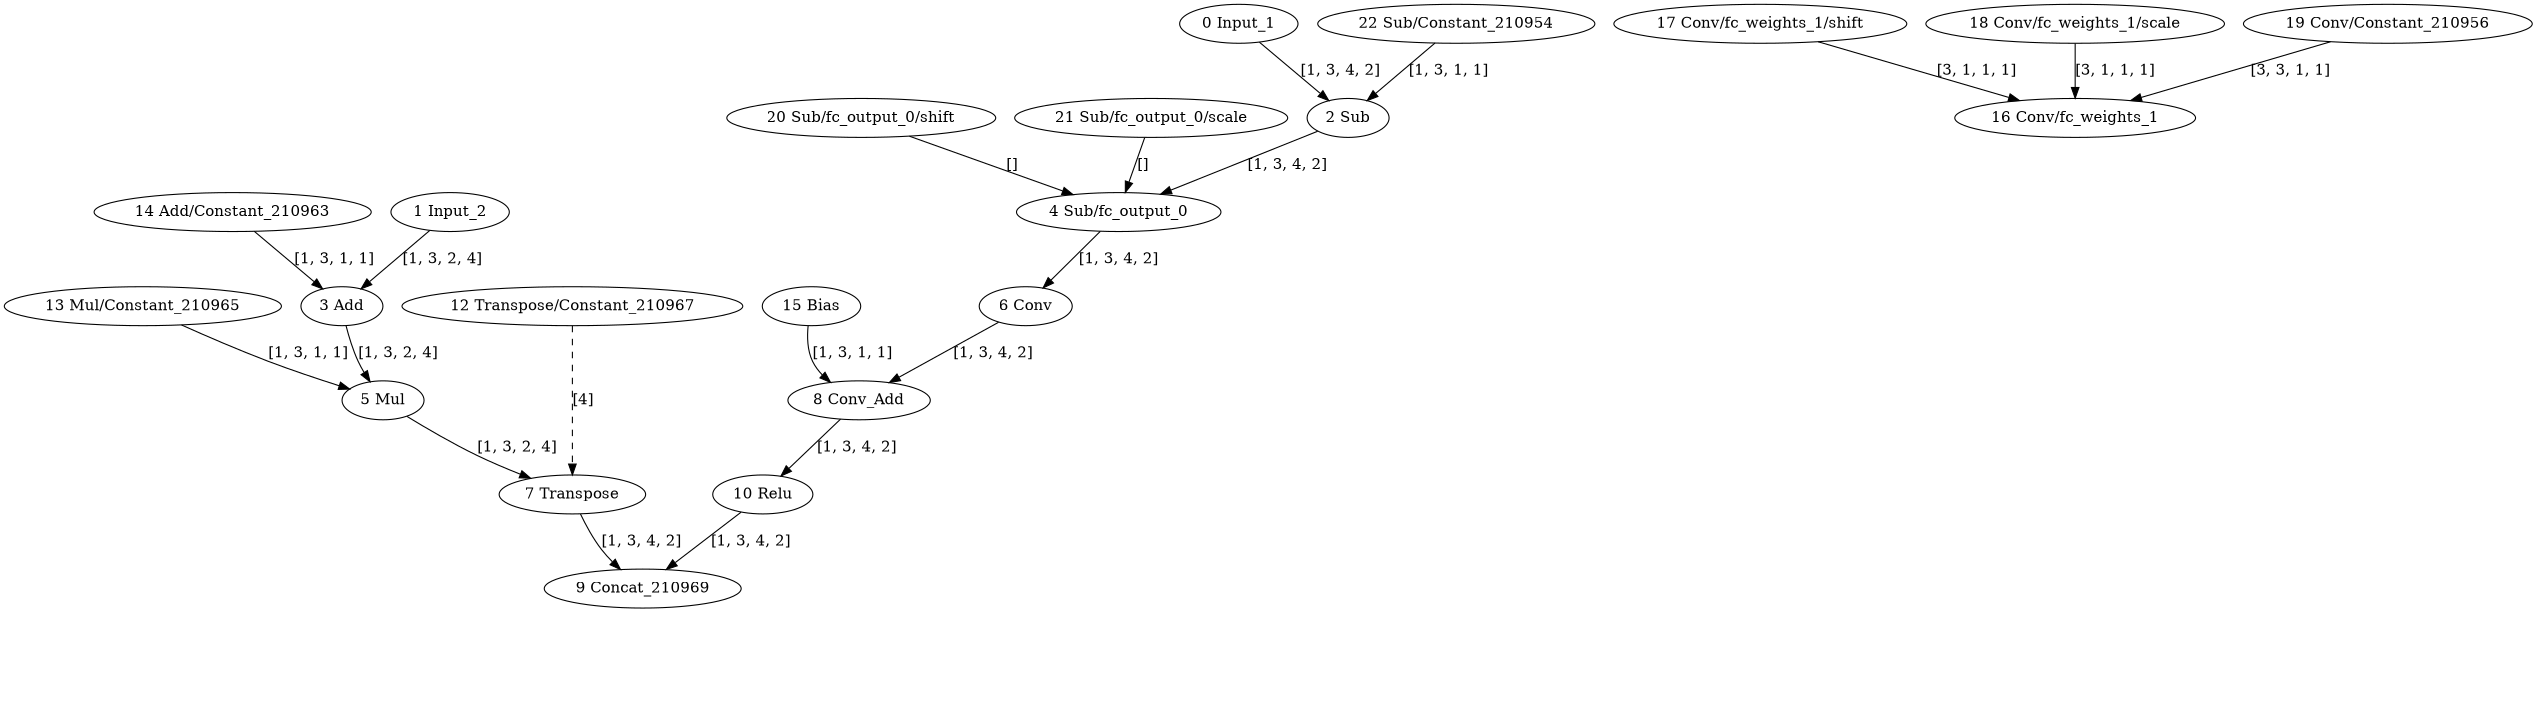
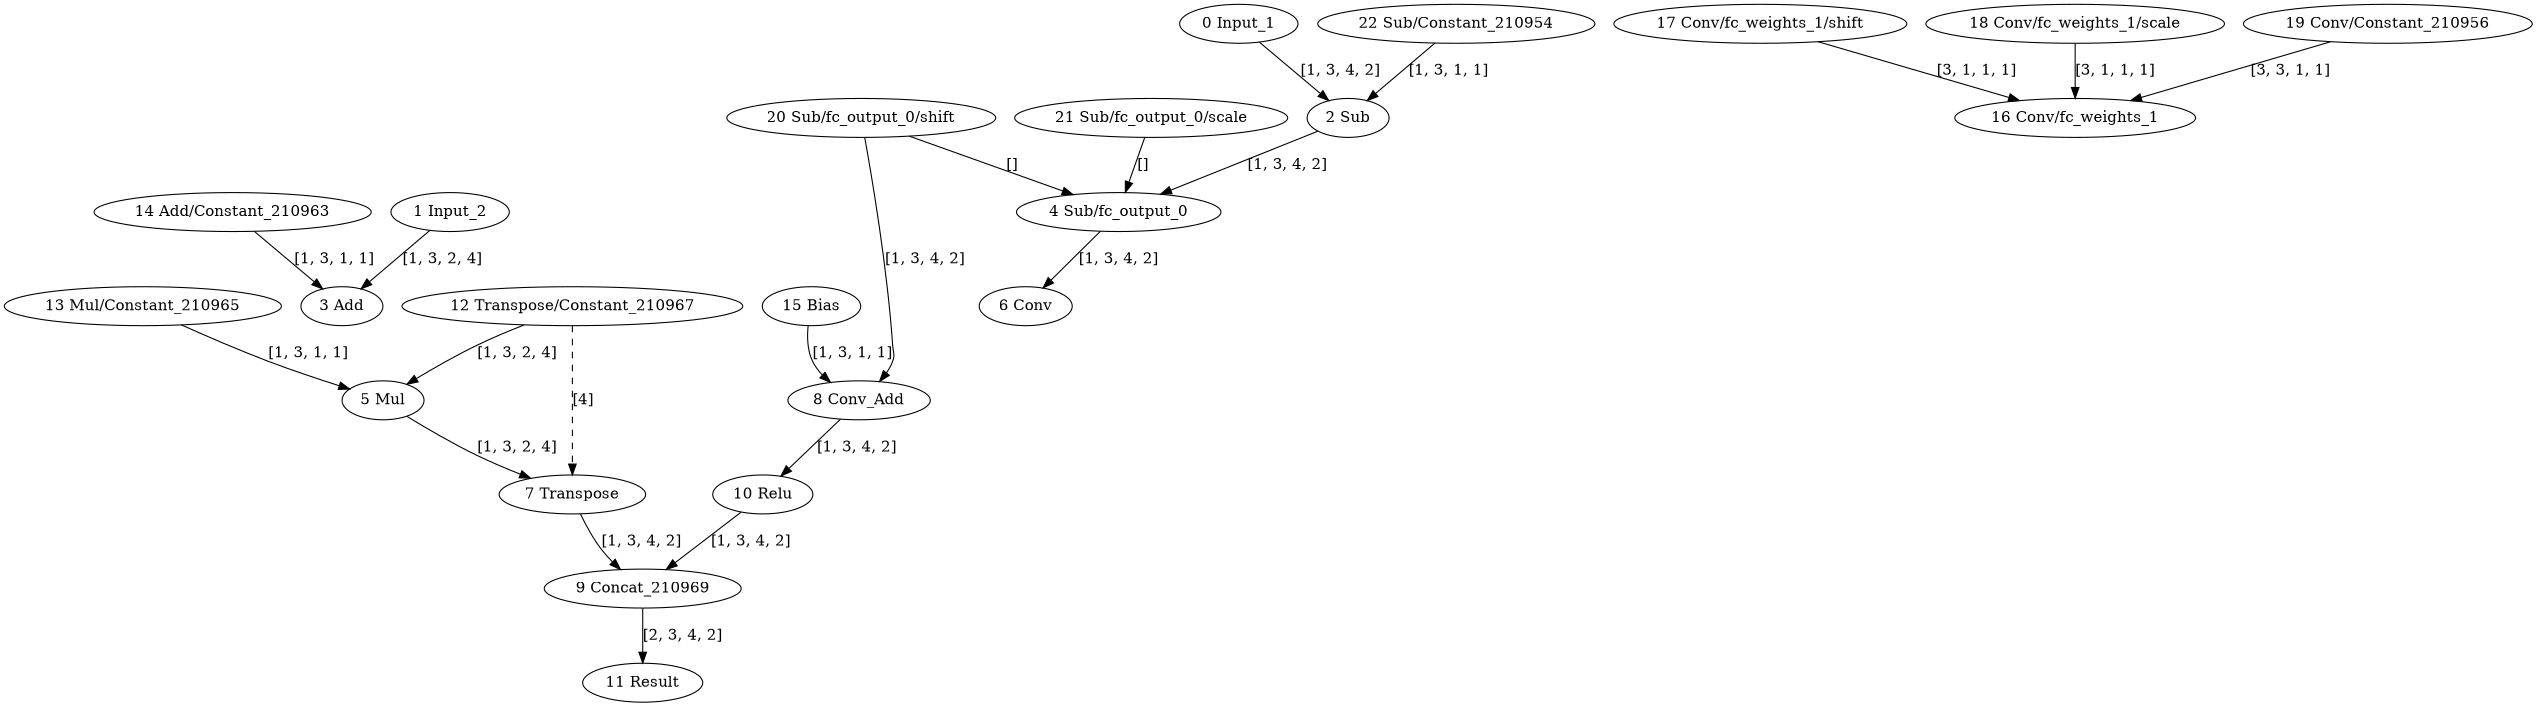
edge "3 Add" -> "5 Mul": now "12 Transpose/Constant_210967" -> "5 Mul"
edge "6 Conv" -> "8 Conv_Add": now "20 Sub/fc_output_0/shift" -> "8 Conv_Add"
node "11 Result": added
